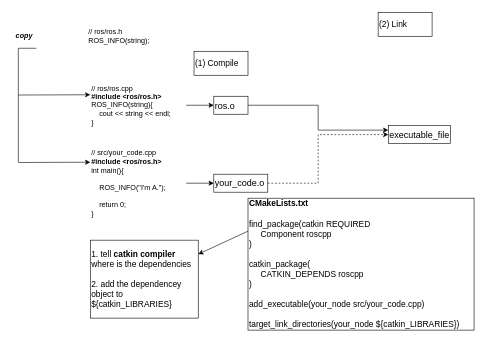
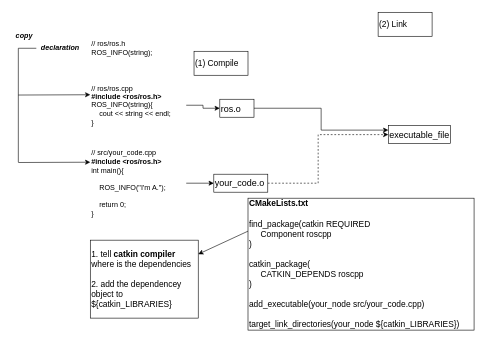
node "// ros/ros.h ROS_INFO(string);": moved (123, 36) -> (126, 48)
node "declaration": added
node "ros.o": moved (231, 105) -> (237, 108)
